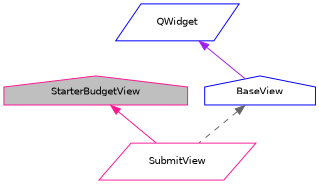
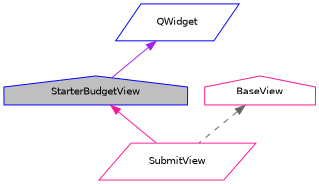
edge "BaseView" -> "QWidget": now "StarterBudgetView" -> "QWidget"
node "StarterBudgetView": color deeppink -> blue
node "BaseView": color blue -> deeppink
